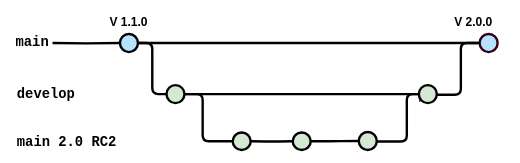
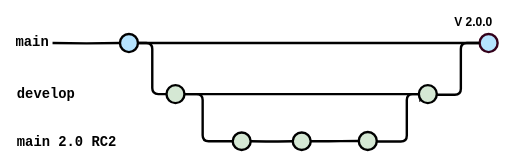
node "V 1.1.0": removed
